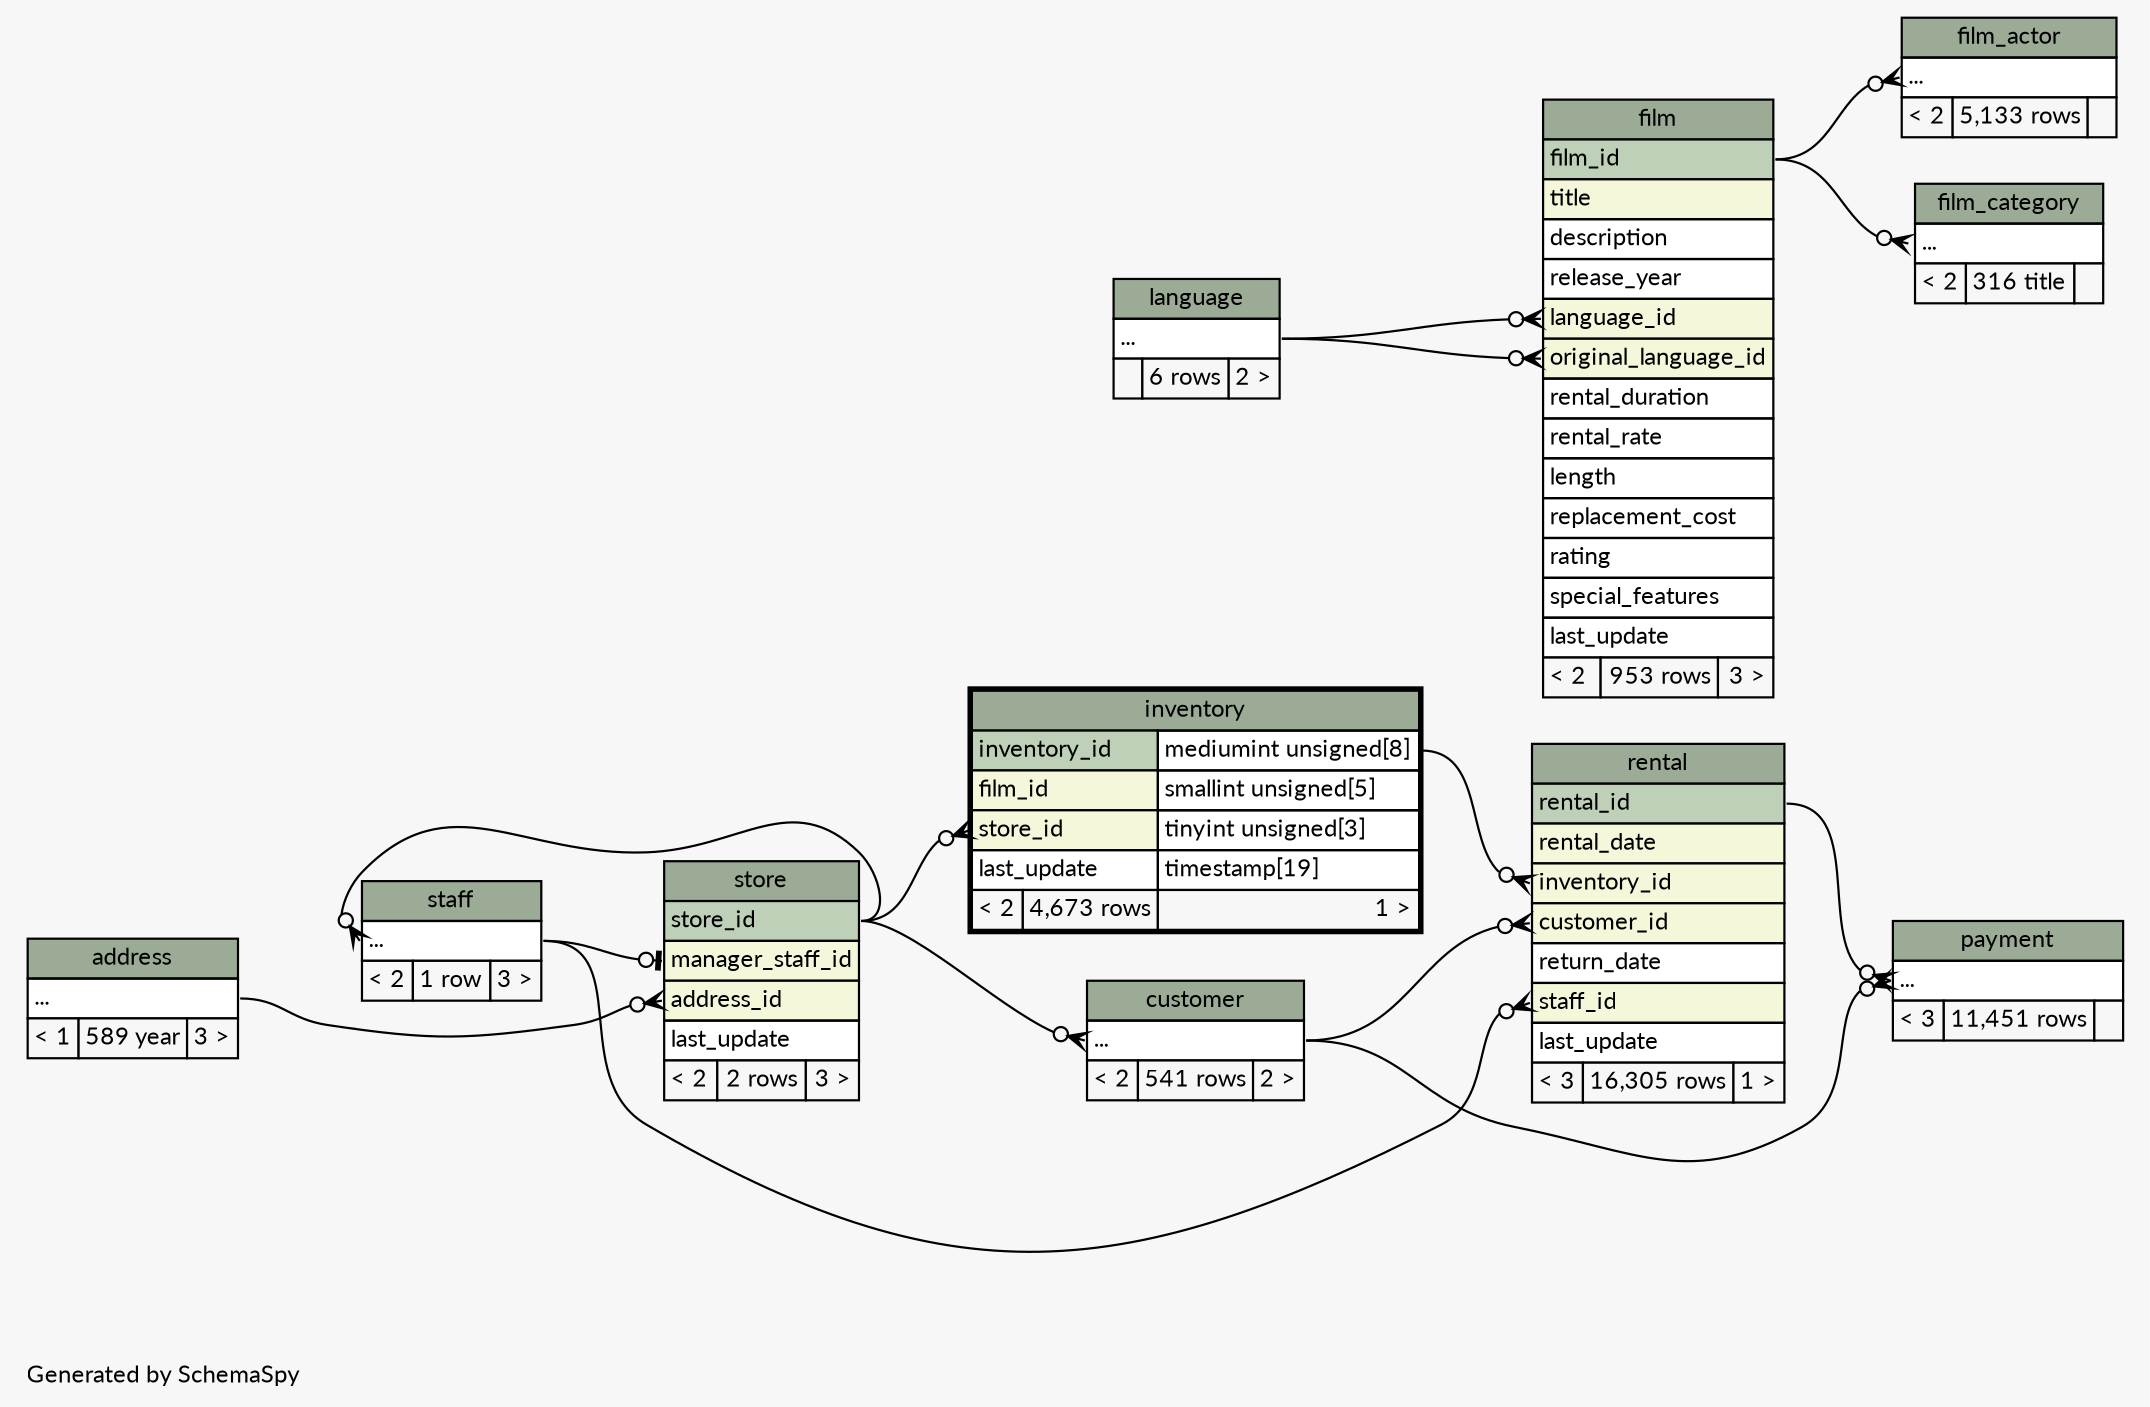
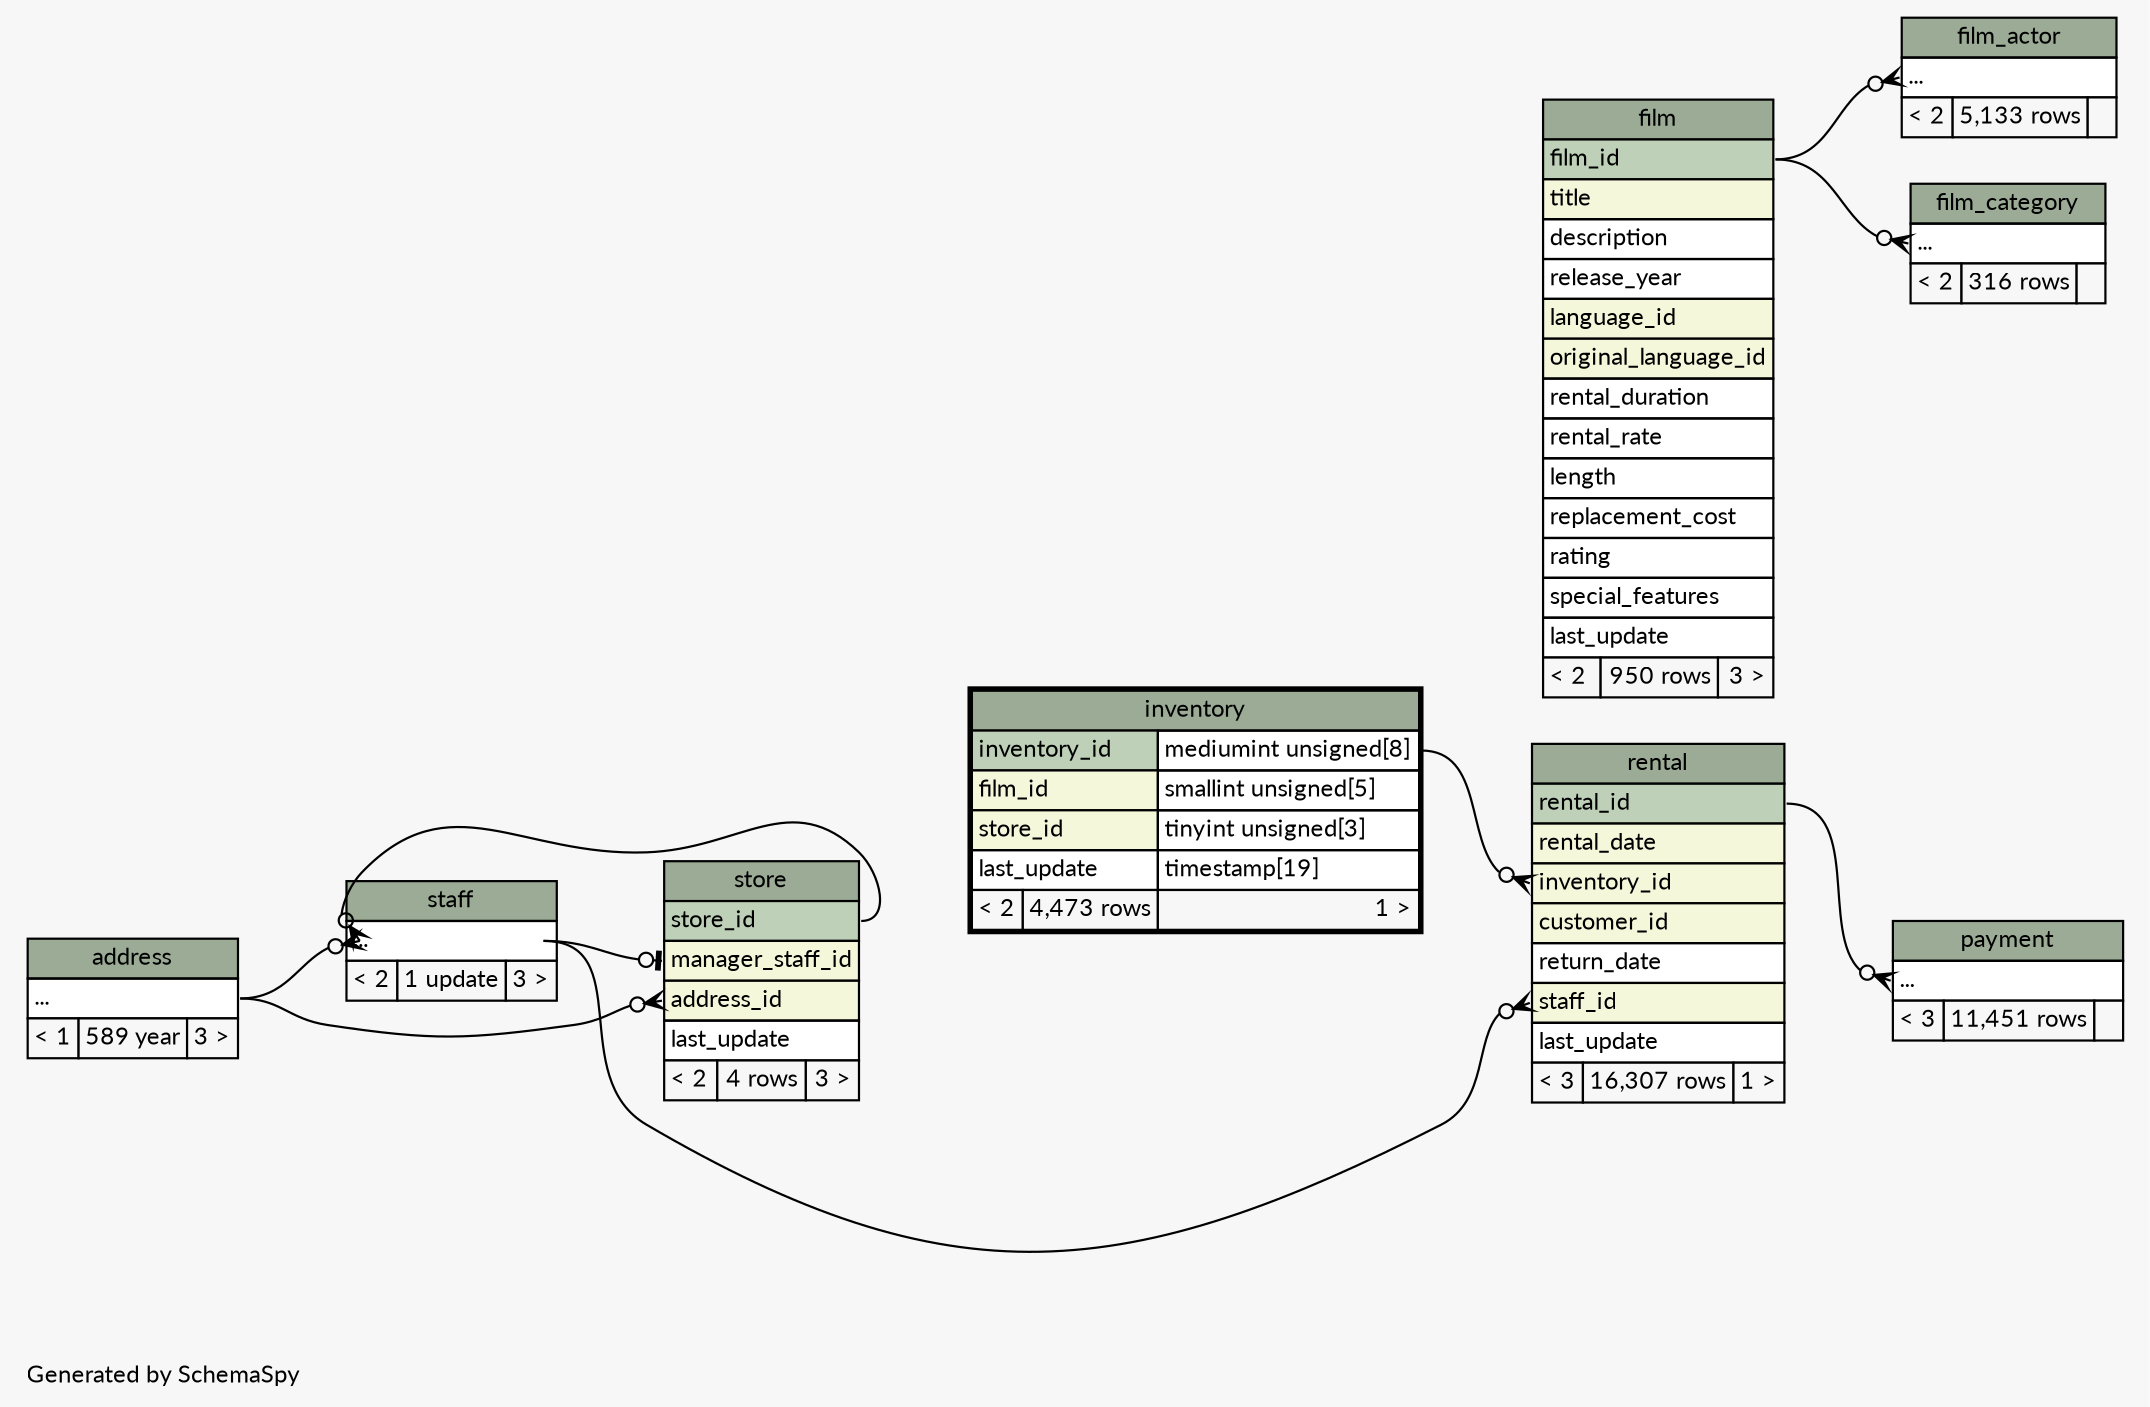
node "film_category": text "316 title" -> "316 rows"
node "language": removed
node "film": text "953 rows" -> "950 rows"
edge "store" -> "inventory": removed
node "inventory": text "4,673 rows" -> "4,473 rows"
node "staff": text "1 row" -> "1 update"
edge "address" -> "staff": added
node "customer": removed
node "store": text "2 rows" -> "4 rows"
node "rental": text "16,305 rows" -> "16,307 rows"
